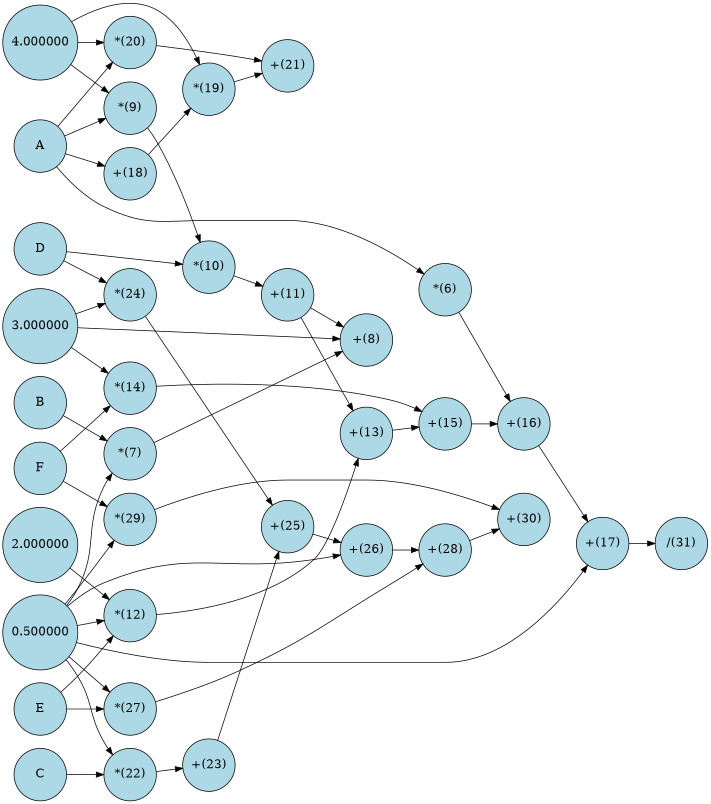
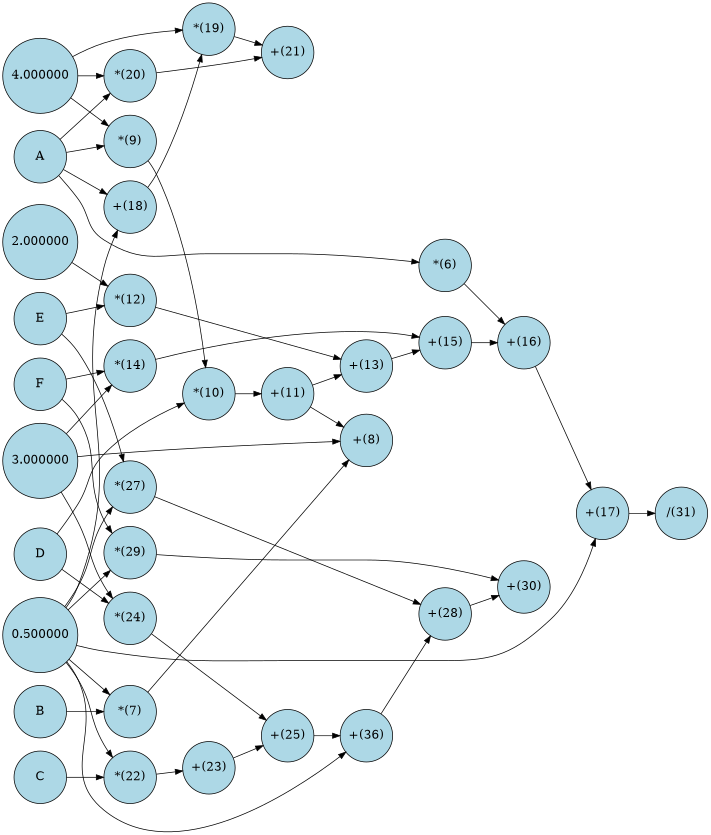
node "+(26)": label "+(26)" -> "+(36)"
edge "0.500000" -> "*(12)": now "0.500000" -> "+(18)"
